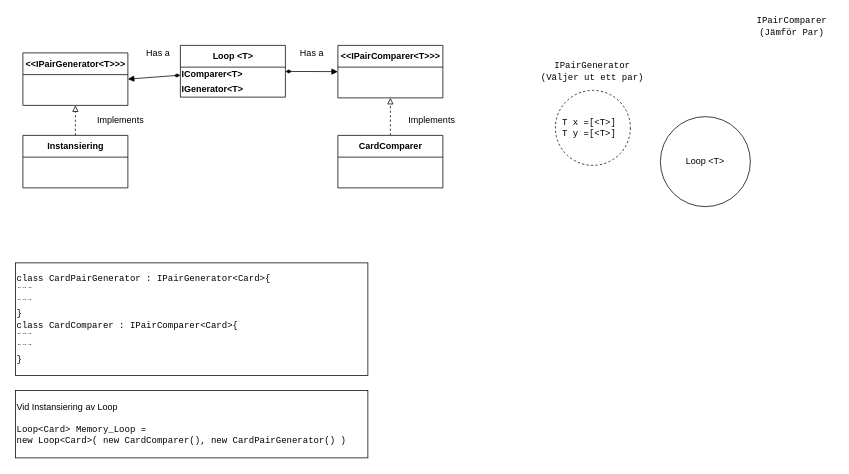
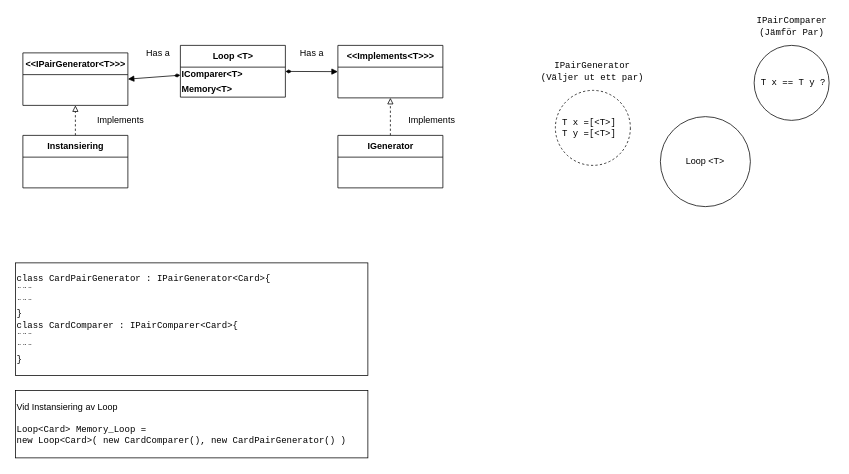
node "<<IPairComparer<T>>>": label "<<IPairComparer<T>>>" -> "<<Implements<T>>>"
node "T x == T y ?": added
node "IGenerator<T>": label "IGenerator<T>" -> "Memory<T>"
node "CardComparer": label "CardComparer" -> "IGenerator"
